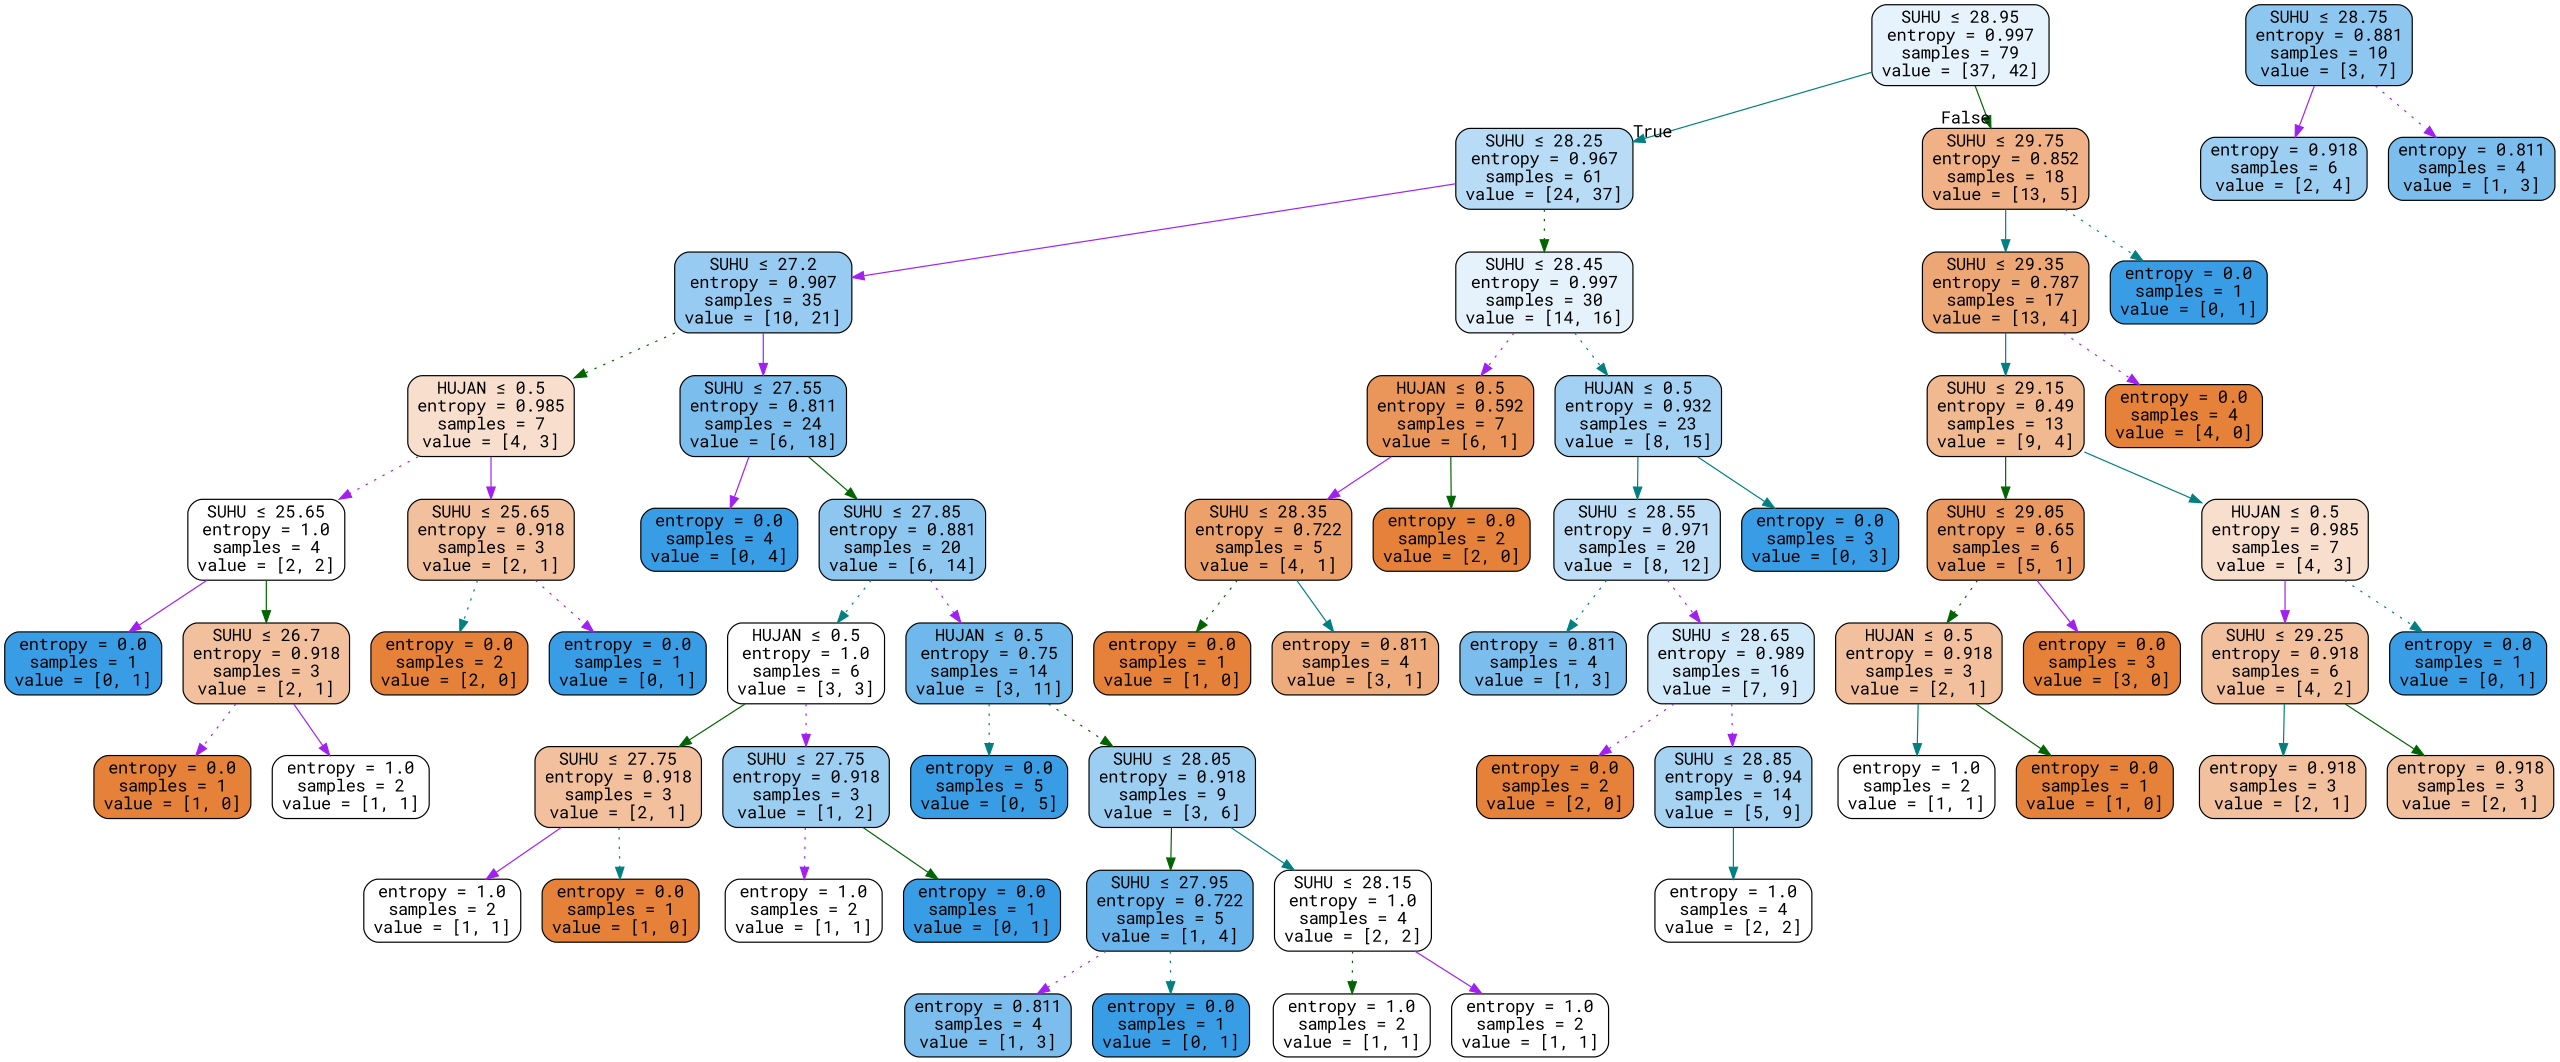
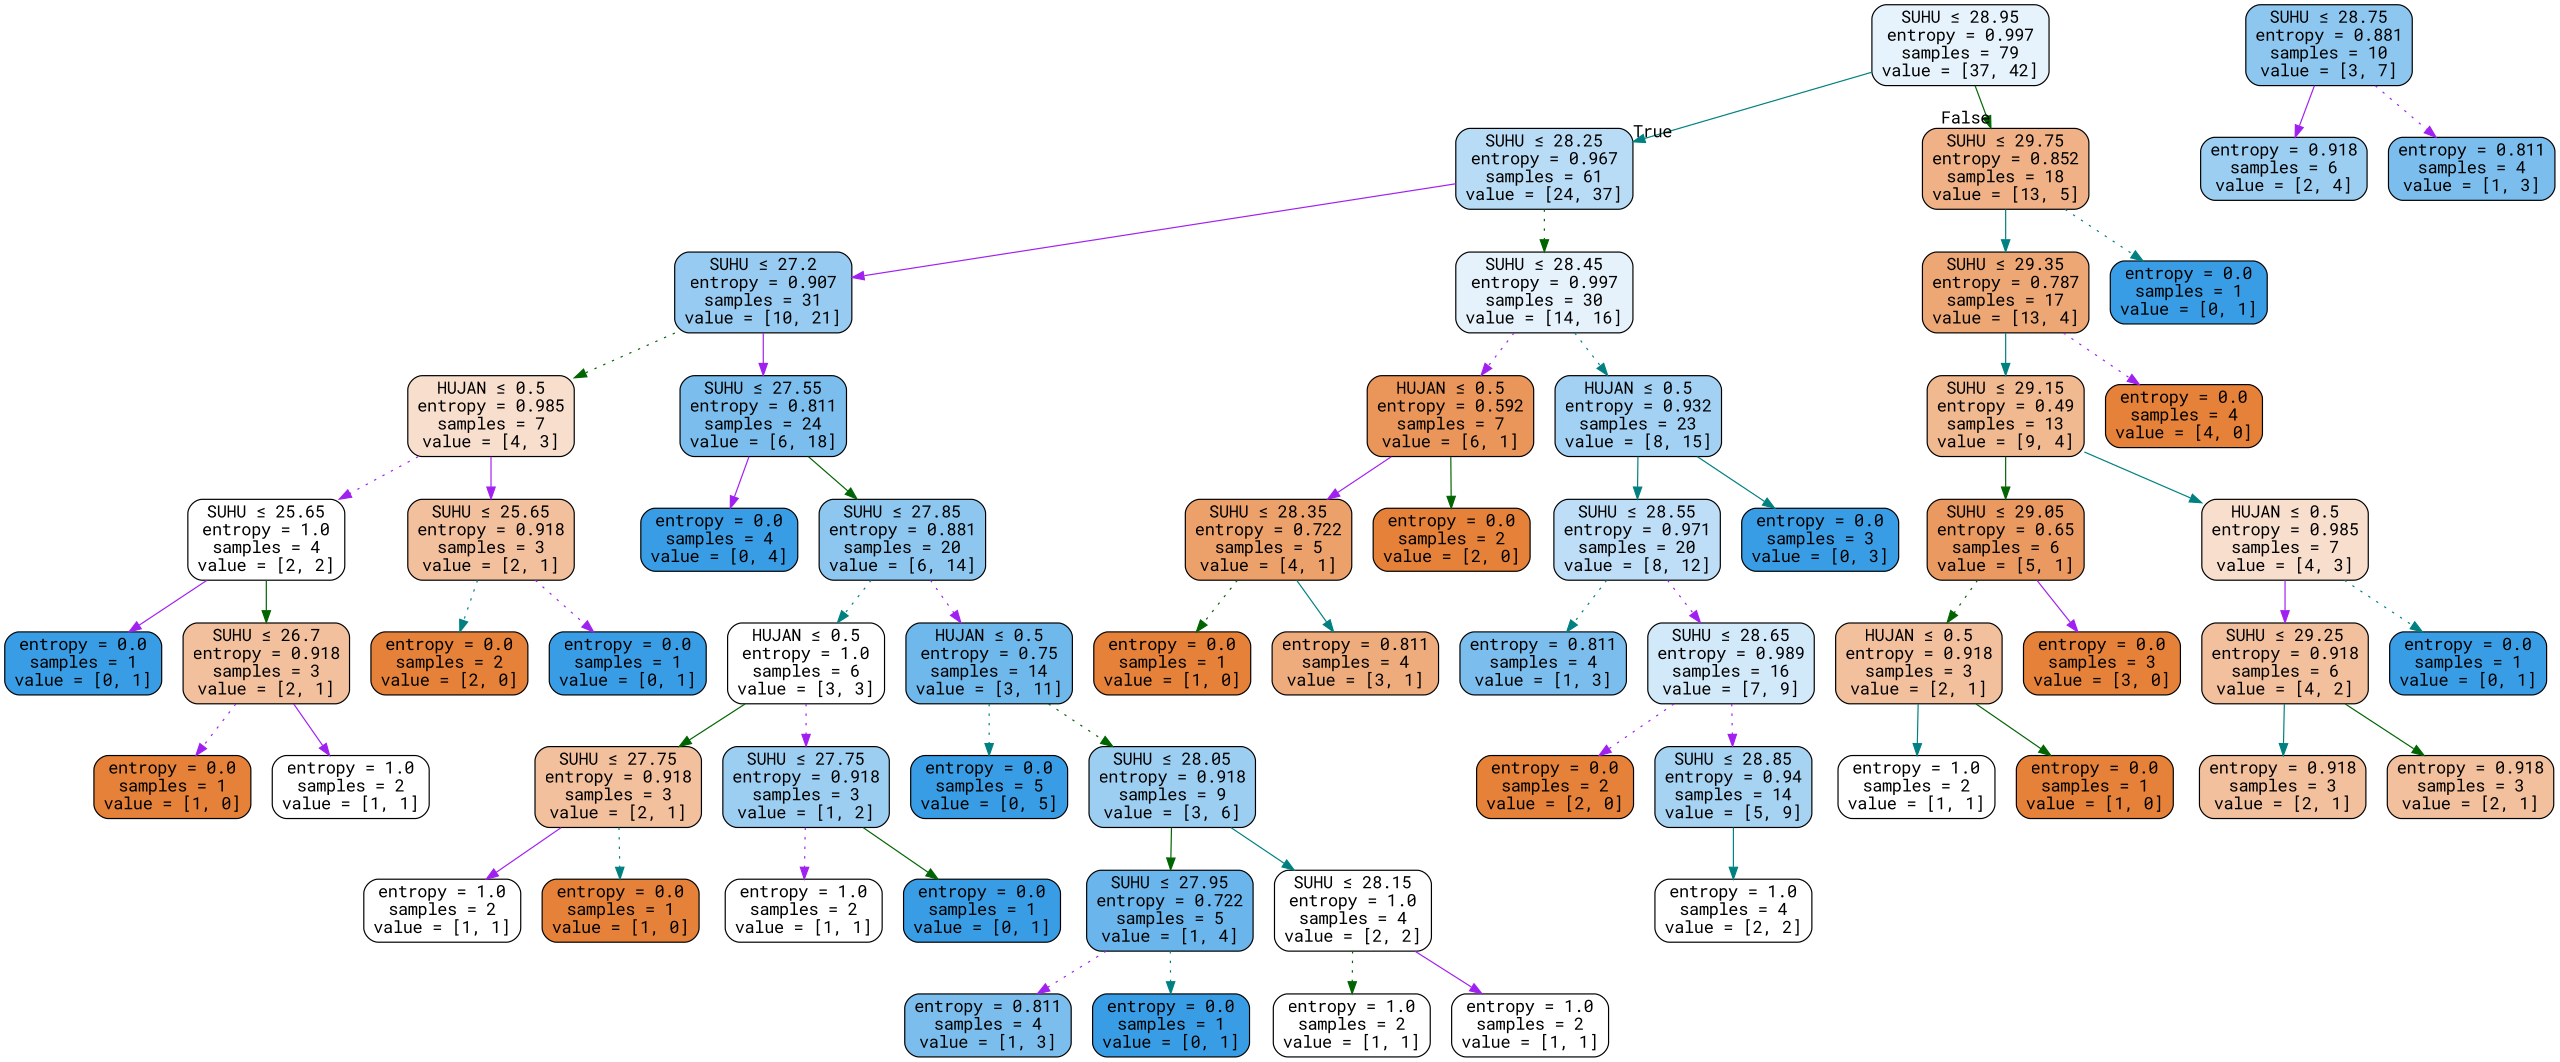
node "SUHU ≤ 27.2": text "samples = 35" -> "samples = 31"
